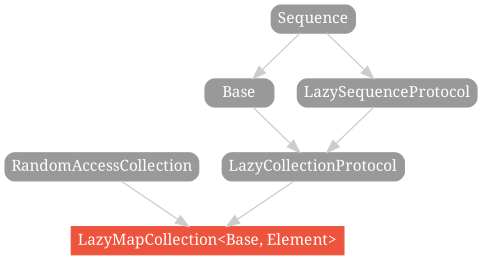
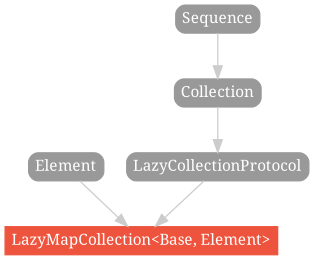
node "Base": label "Base" -> "Collection"
node "LazySequenceProtocol": removed
node "RandomAccessCollection": label "RandomAccessCollection" -> "Element"
